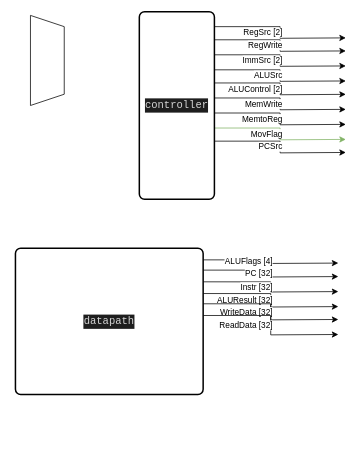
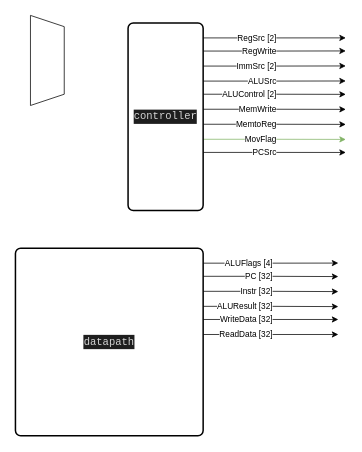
node "controller": moved (177, 105) -> (165, 117)
node "datapath": size 188x146 -> 188x188
